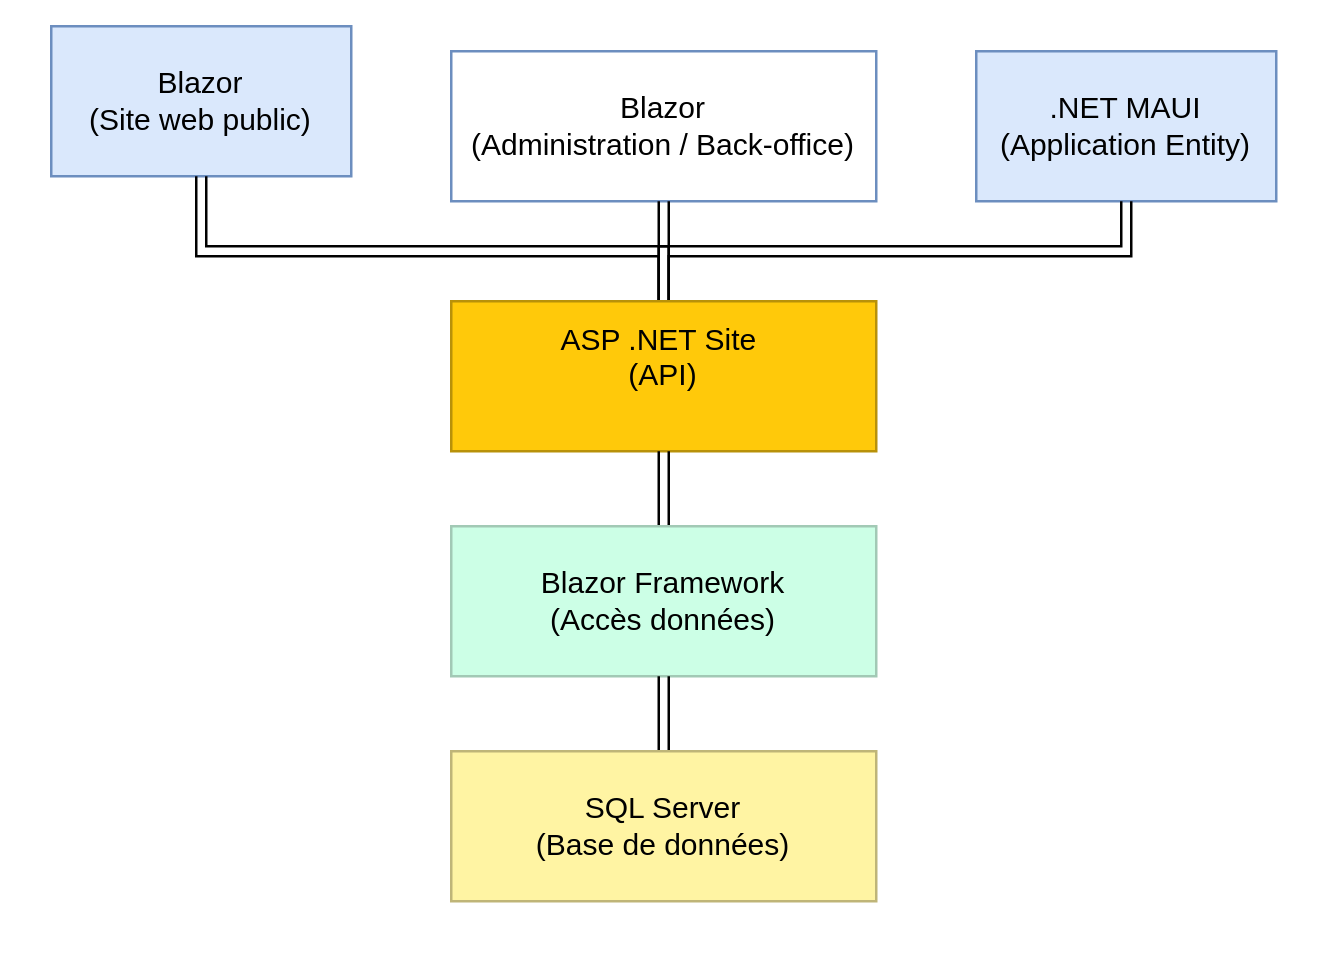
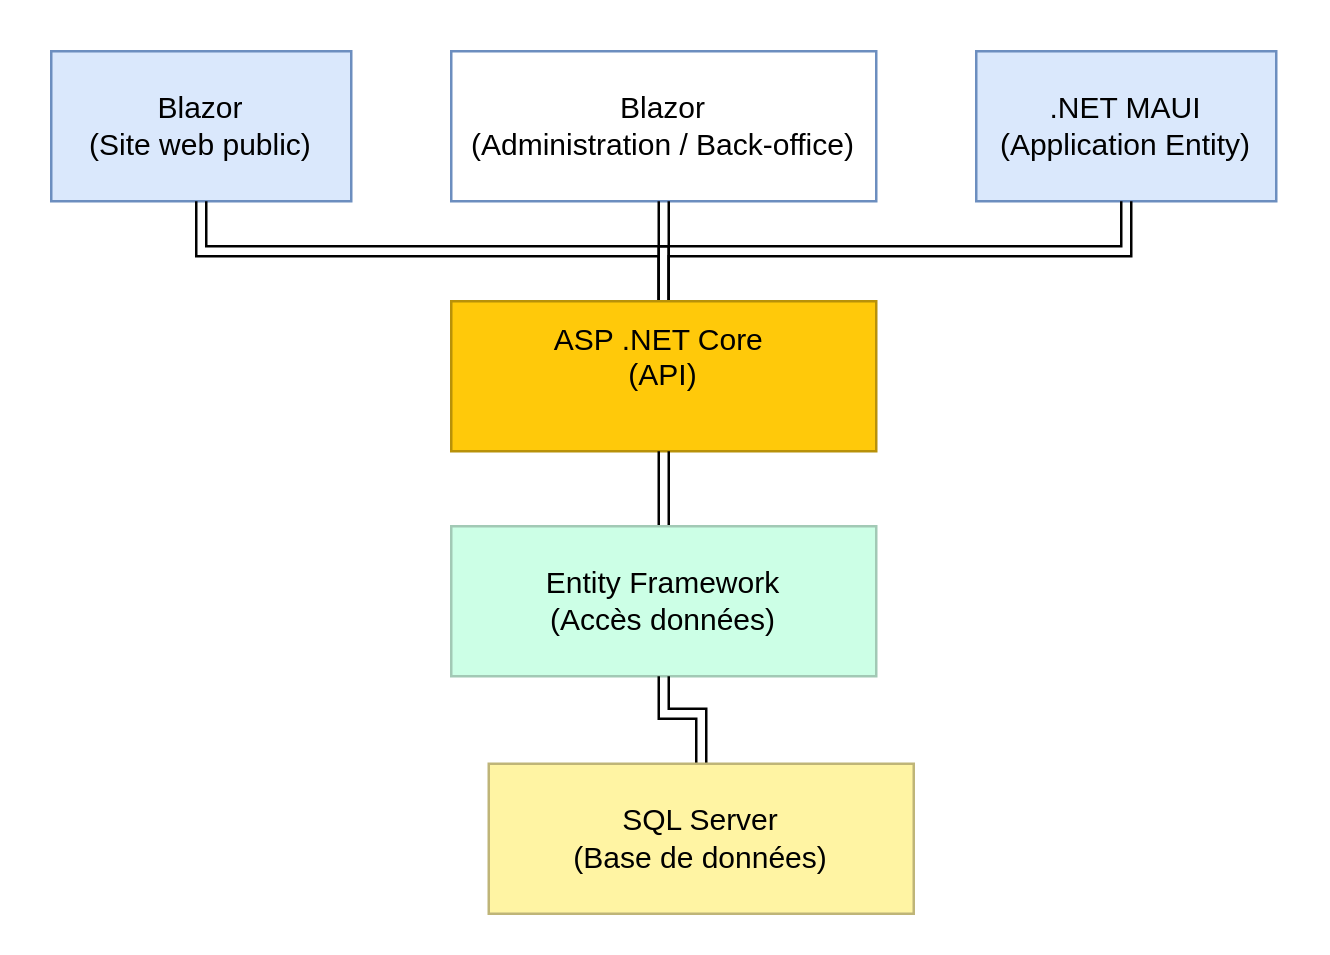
node "Blazor (Site web public)": moved (201, 101) -> (201, 126)
node "ASP .NET Site (API)": label "ASP .NET Site (API)" -> "ASP .NET Core (API)"
node "Blazor Framework (Accès données)": label "Blazor Framework (Accès données)" -> "Entity Framework (Accès données)"
node "SQL Server (Base de données)": moved (664, 826) -> (701, 839)
